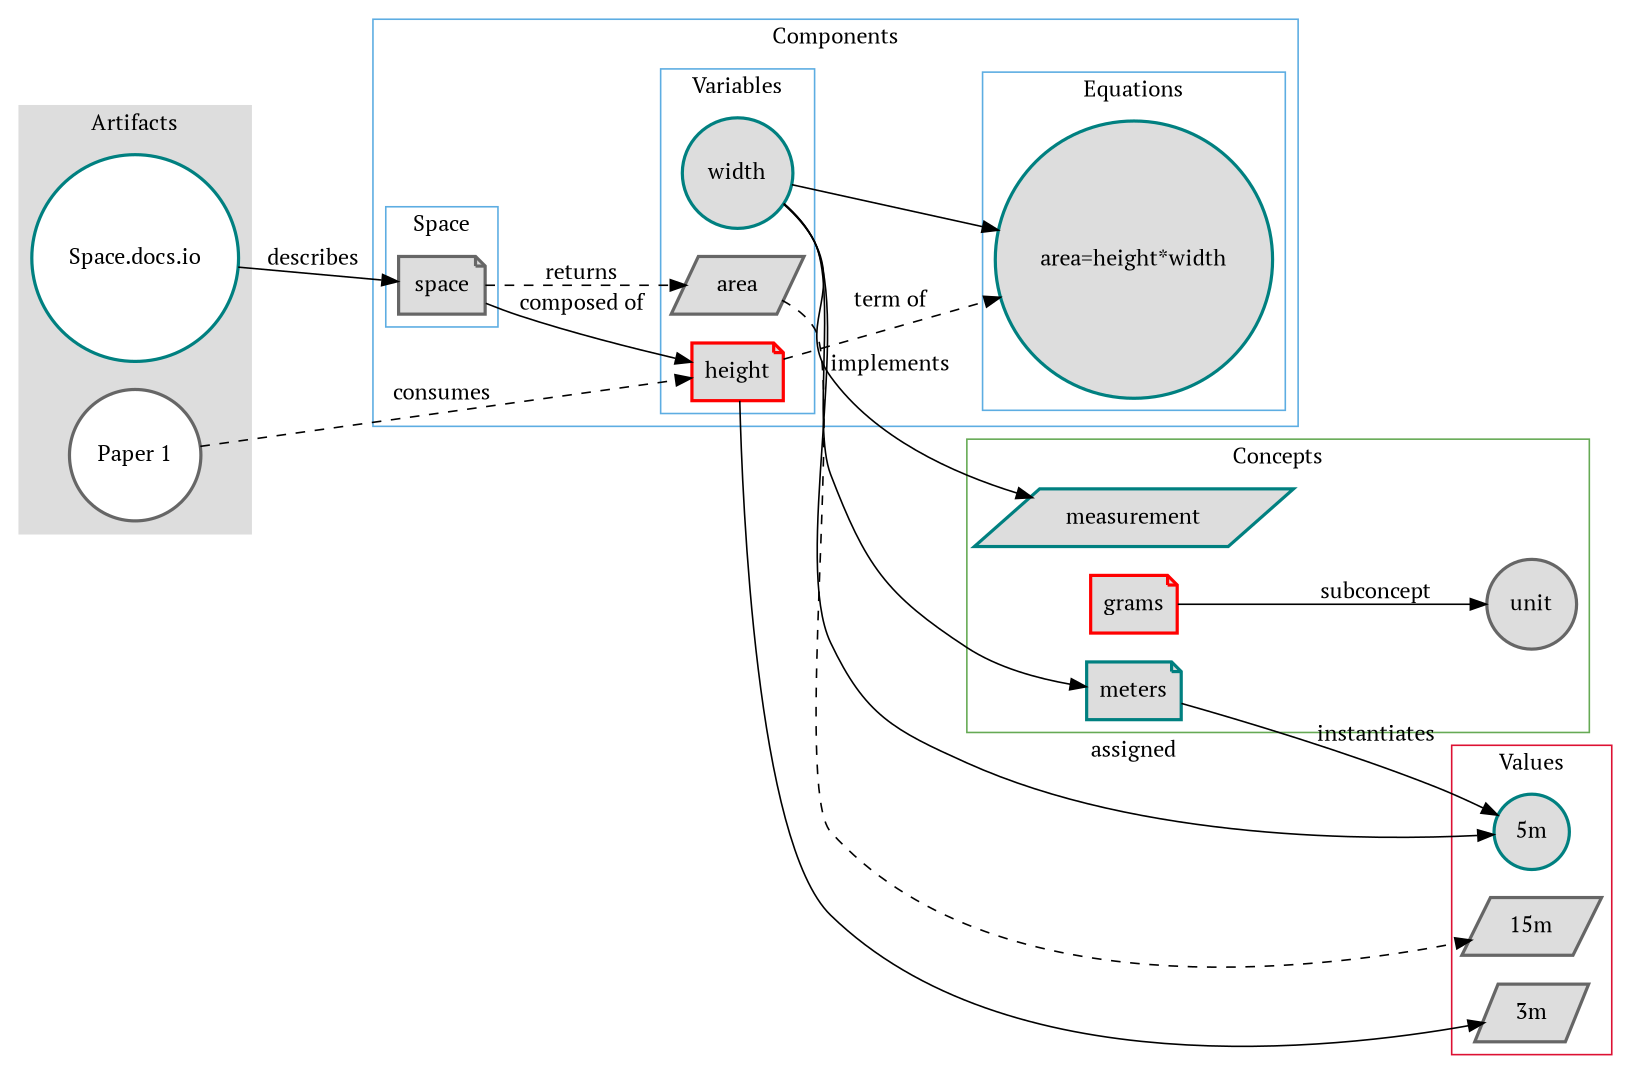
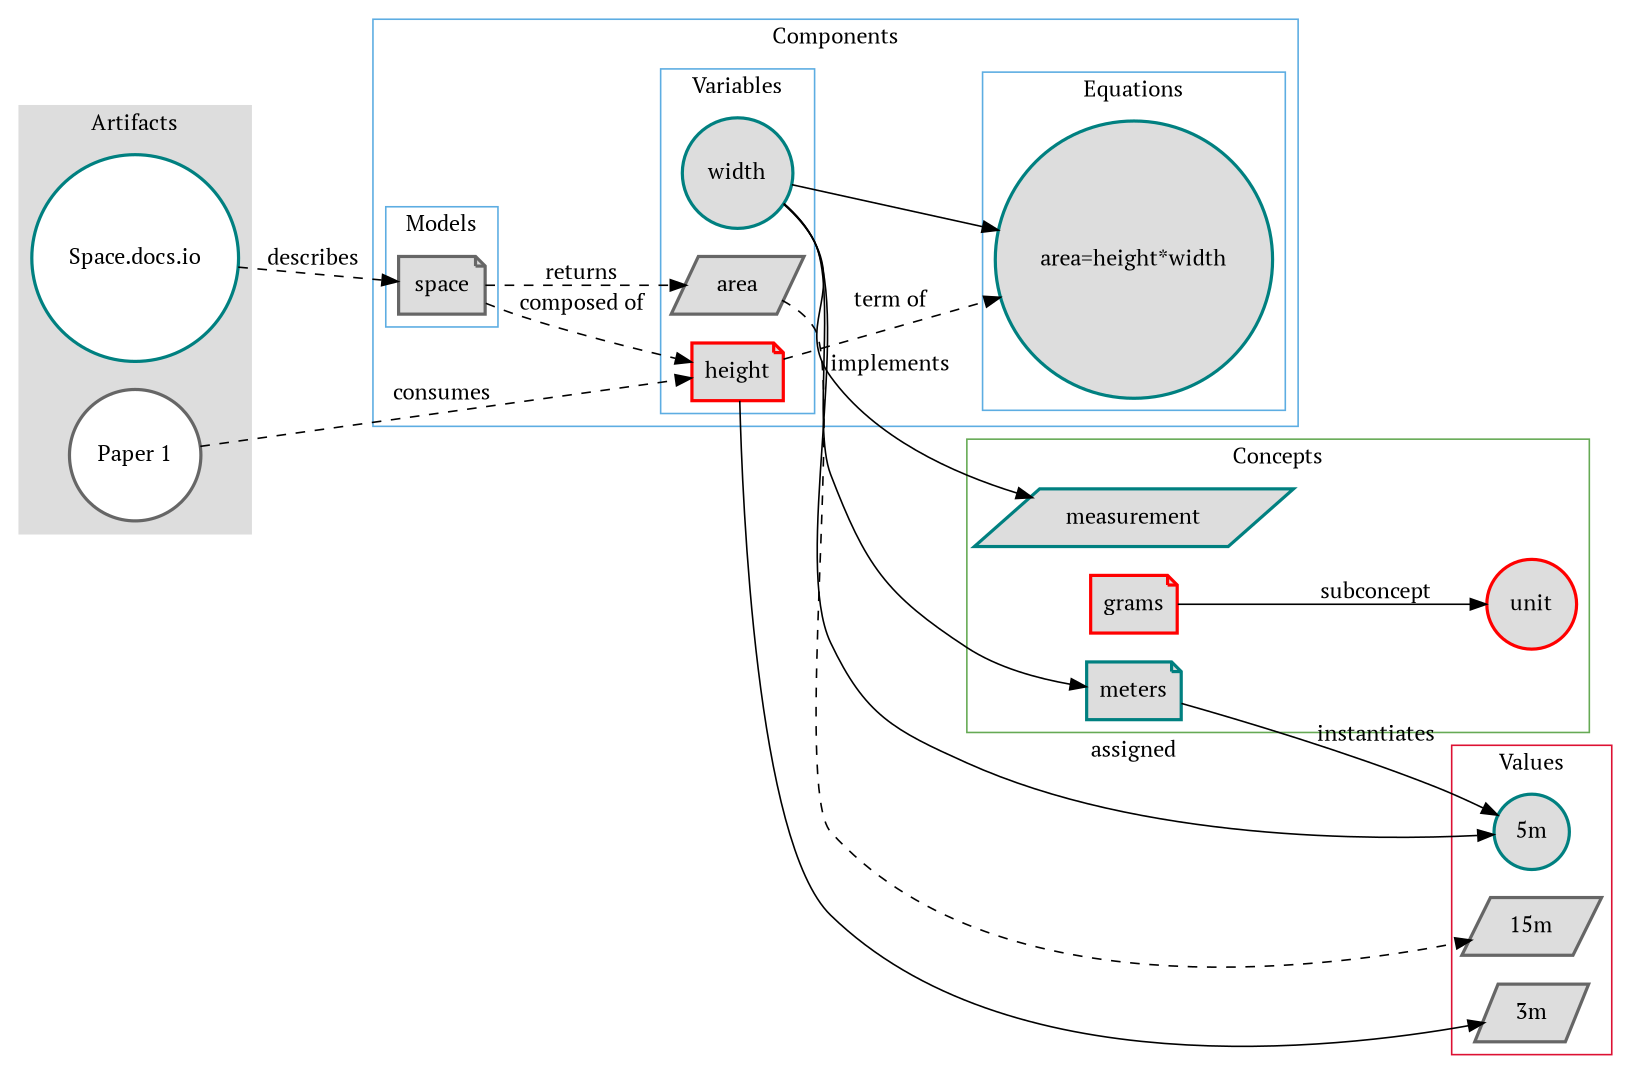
cluster "Space": label "Space" -> "Models"
edge "Space.docs.io" -> "space": style solid -> dashed
edge "space" -> "height": style solid -> dashed
node "unit": color gray40 -> red
